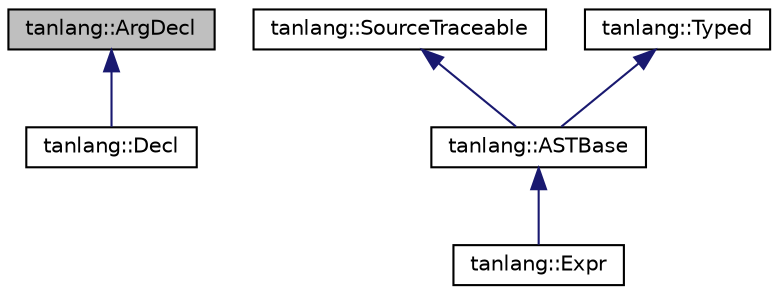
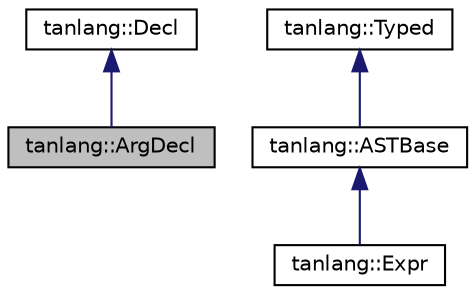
node "tanlang::SourceTraceable": removed
edge "tanlang::Decl" -> "tanlang::ArgDecl": reversed
